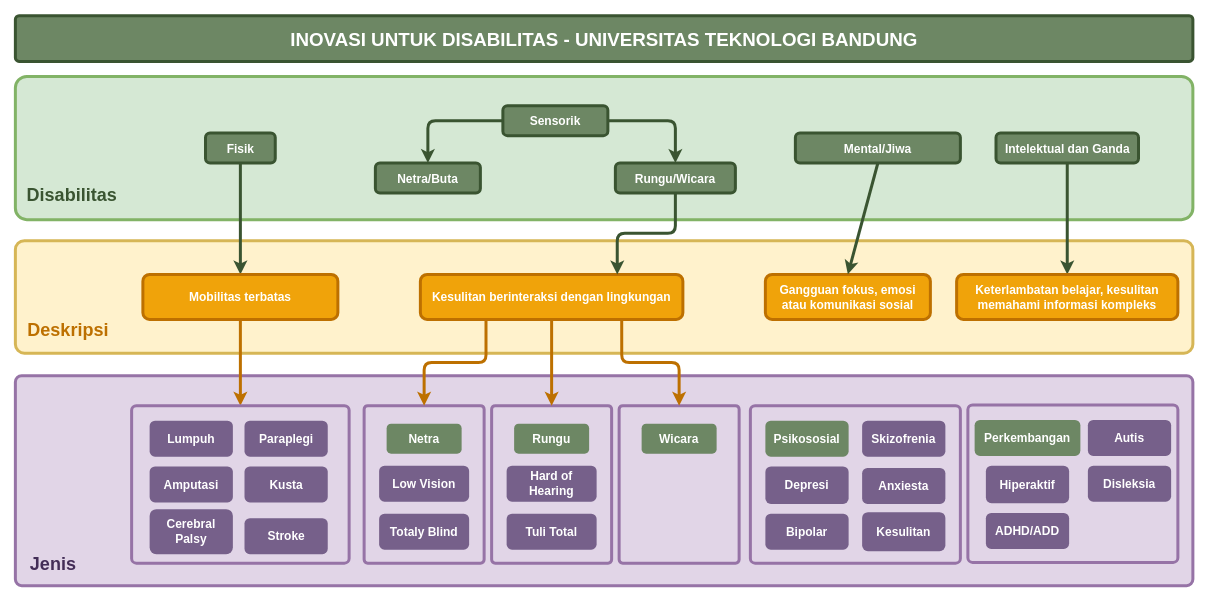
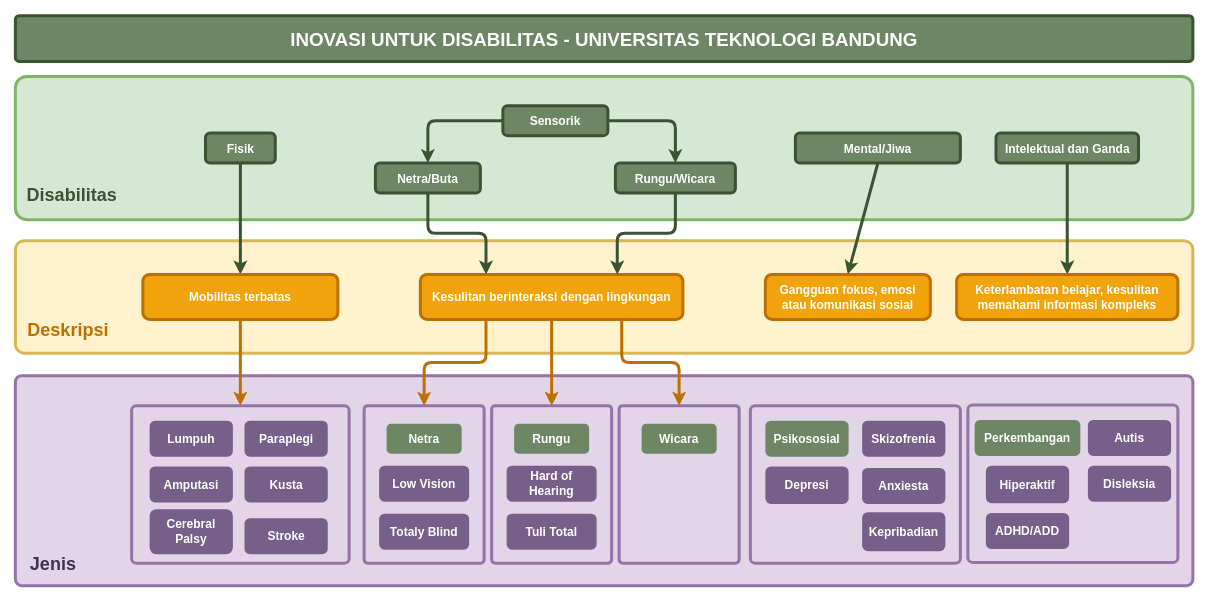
edge "Netra/Buta" -> "Kesulitan berinteraksi dengan lingkungan": added
node "Bipolar": removed
node "Kesulitan": label "Kesulitan" -> "Kepribadian"
